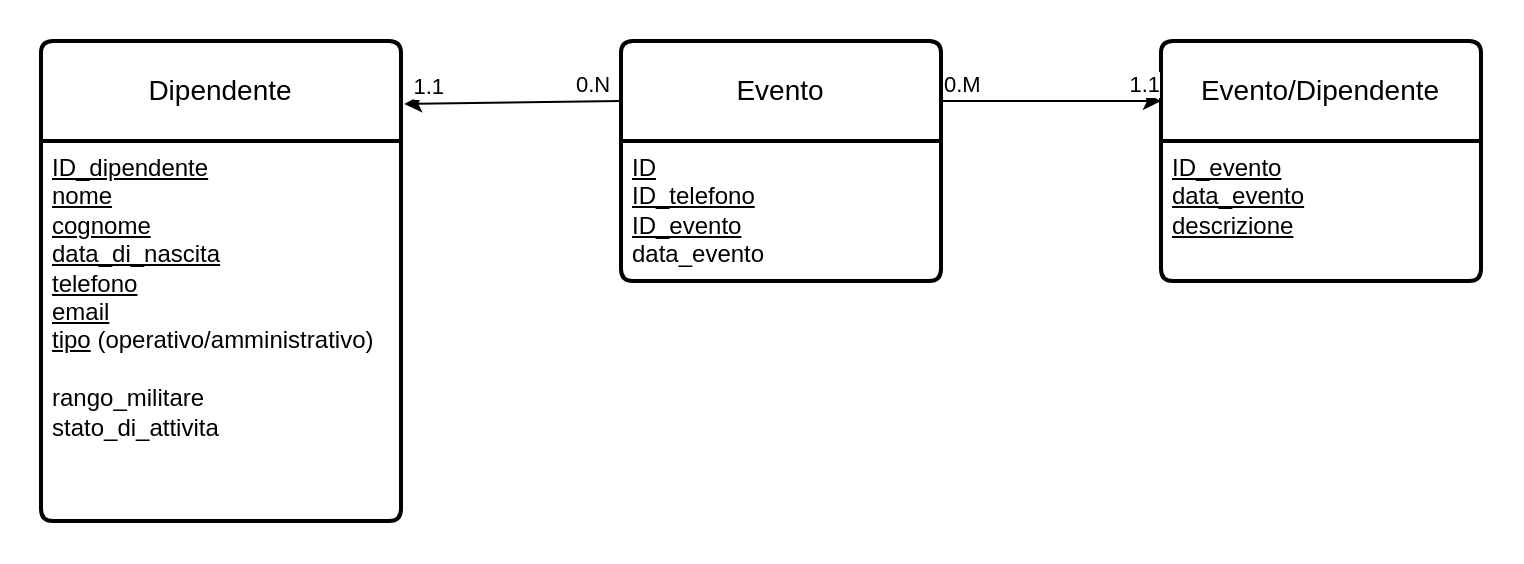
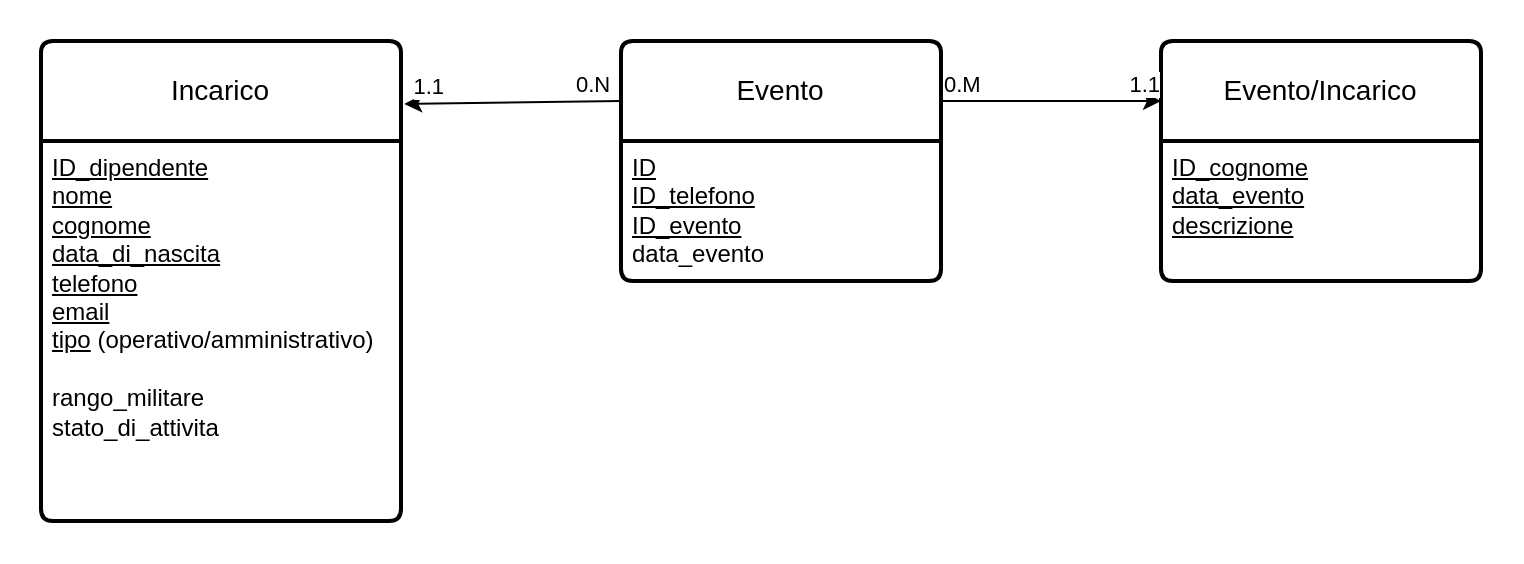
node "Dipendente": label "Dipendente" -> "Incarico"
node "Evento/Dipendente": label "Evento/Dipendente" -> "Evento/Incarico"
node "ID_evento data_evento descrizione": label "ID_evento data_evento descrizione" -> "ID_cognome data_evento descrizione"
